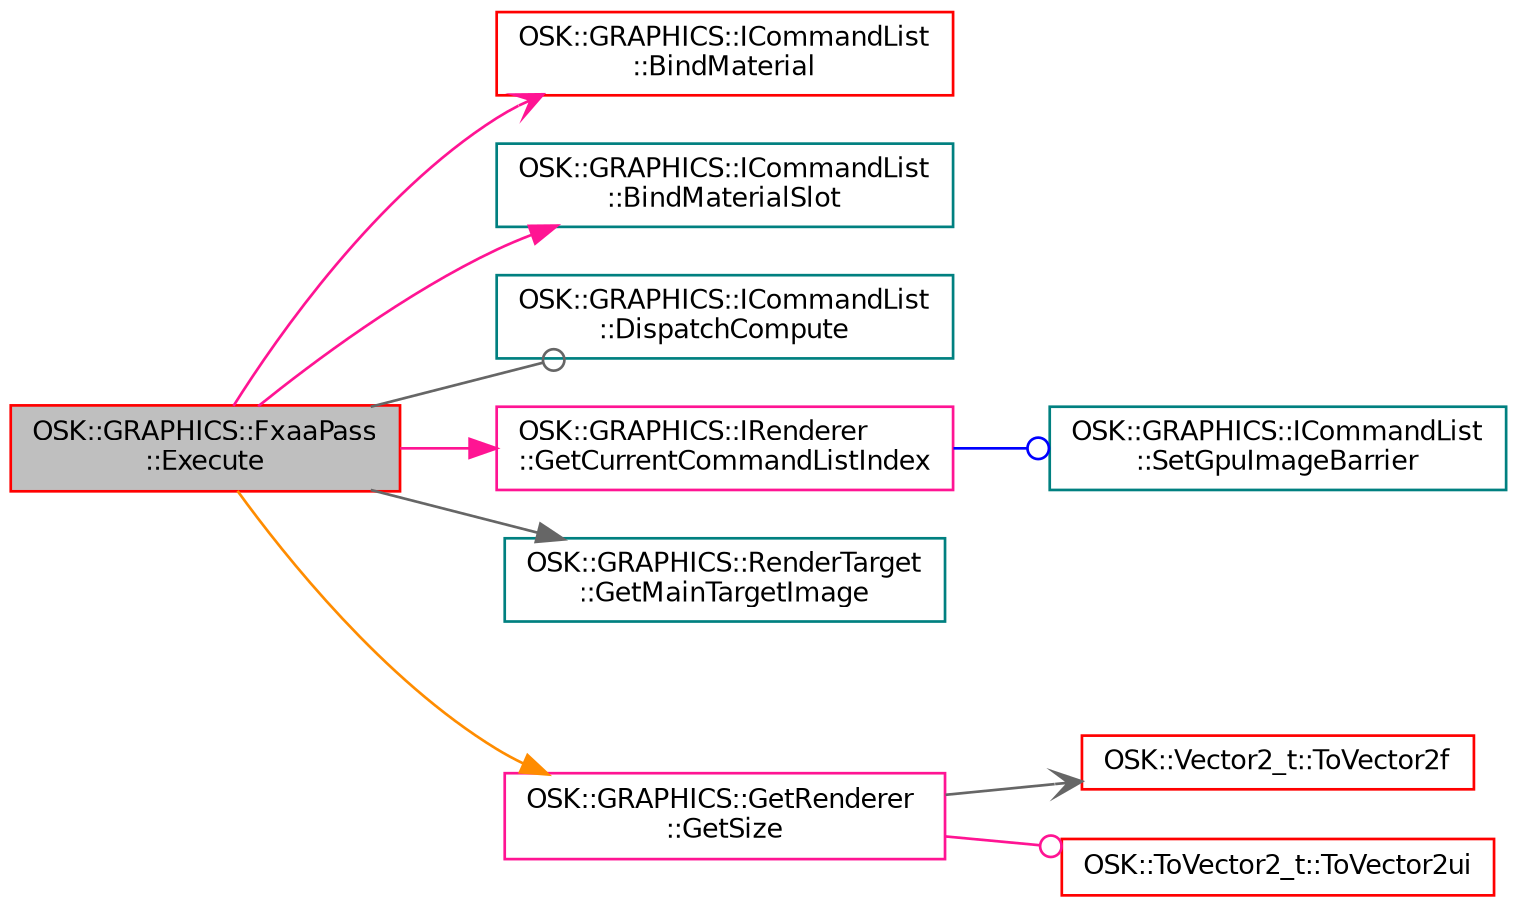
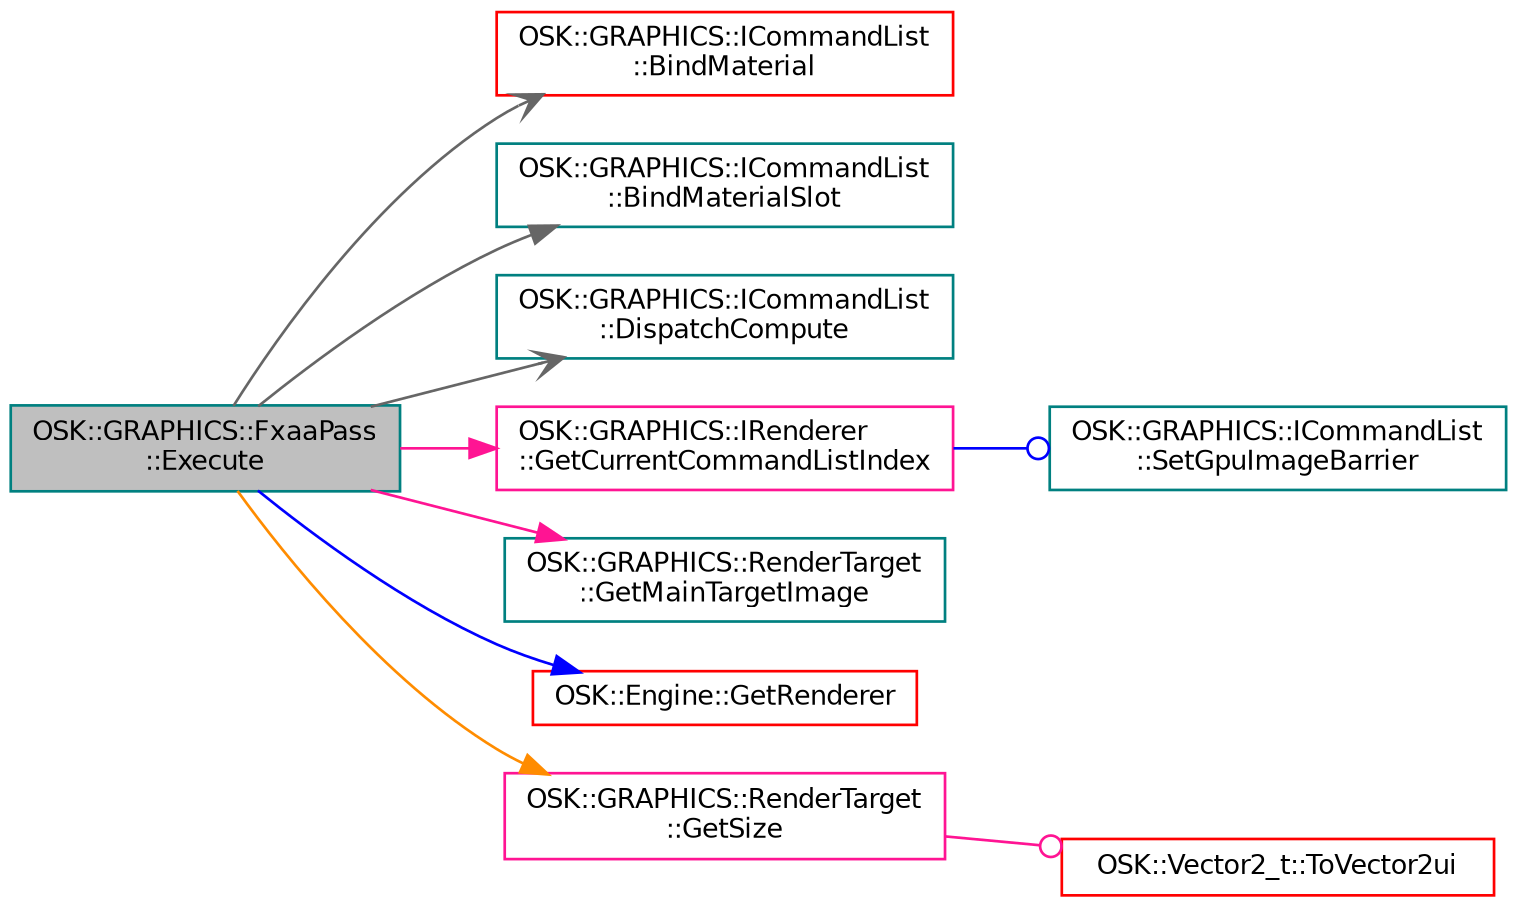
edge "OSK::GRAPHICS::FxaaPass ::Execute" -> "OSK::GRAPHICS::ICommandList ::BindMaterial": color deeppink -> gray40
edge "OSK::GRAPHICS::FxaaPass ::Execute" -> "OSK::GRAPHICS::ICommandList ::BindMaterialSlot": color deeppink -> gray40
edge "OSK::GRAPHICS::FxaaPass ::Execute" -> "OSK::GRAPHICS::ICommandList ::DispatchCompute": arrowhead odot -> vee
node "OSK::GRAPHICS::FxaaPass ::Execute": color red -> teal
edge "OSK::GRAPHICS::FxaaPass ::Execute" -> "OSK::GRAPHICS::RenderTarget ::GetMainTargetImage": color gray40 -> deeppink
node "OSK::Engine::GetRenderer": added
node "OSK::Vector2_t::ToVector2f": removed
node "OSK::GRAPHICS::GetRenderer ::GetSize": label "OSK::GRAPHICS::GetRenderer ::GetSize" -> "OSK::GRAPHICS::RenderTarget ::GetSize"
node "OSK::ToVector2_t::ToVector2ui": label "OSK::ToVector2_t::ToVector2ui" -> "OSK::Vector2_t::ToVector2ui"
